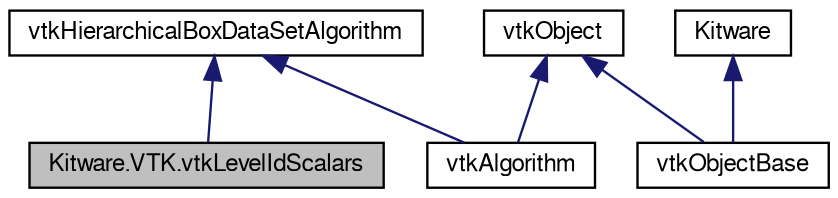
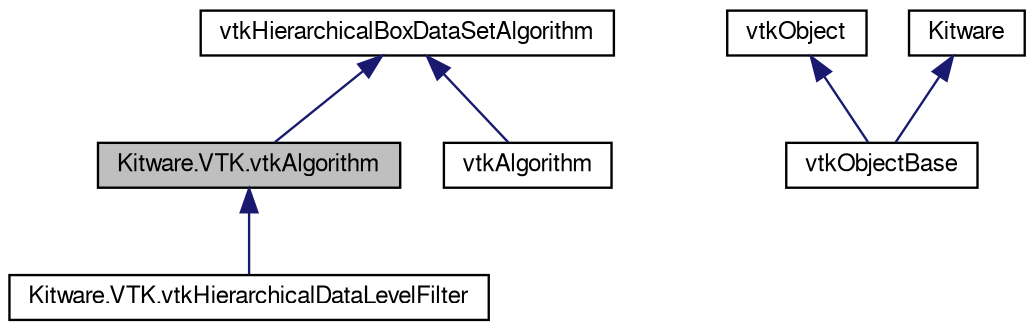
edge "vtkAlgorithm" -> "vtkObject": removed
node "Kitware.VTK.vtkLevelIdScalars": label "Kitware.VTK.vtkLevelIdScalars" -> "Kitware.VTK.vtkAlgorithm"
node "Kitware.VTK.vtkHierarchicalDataLevelFilter": added
